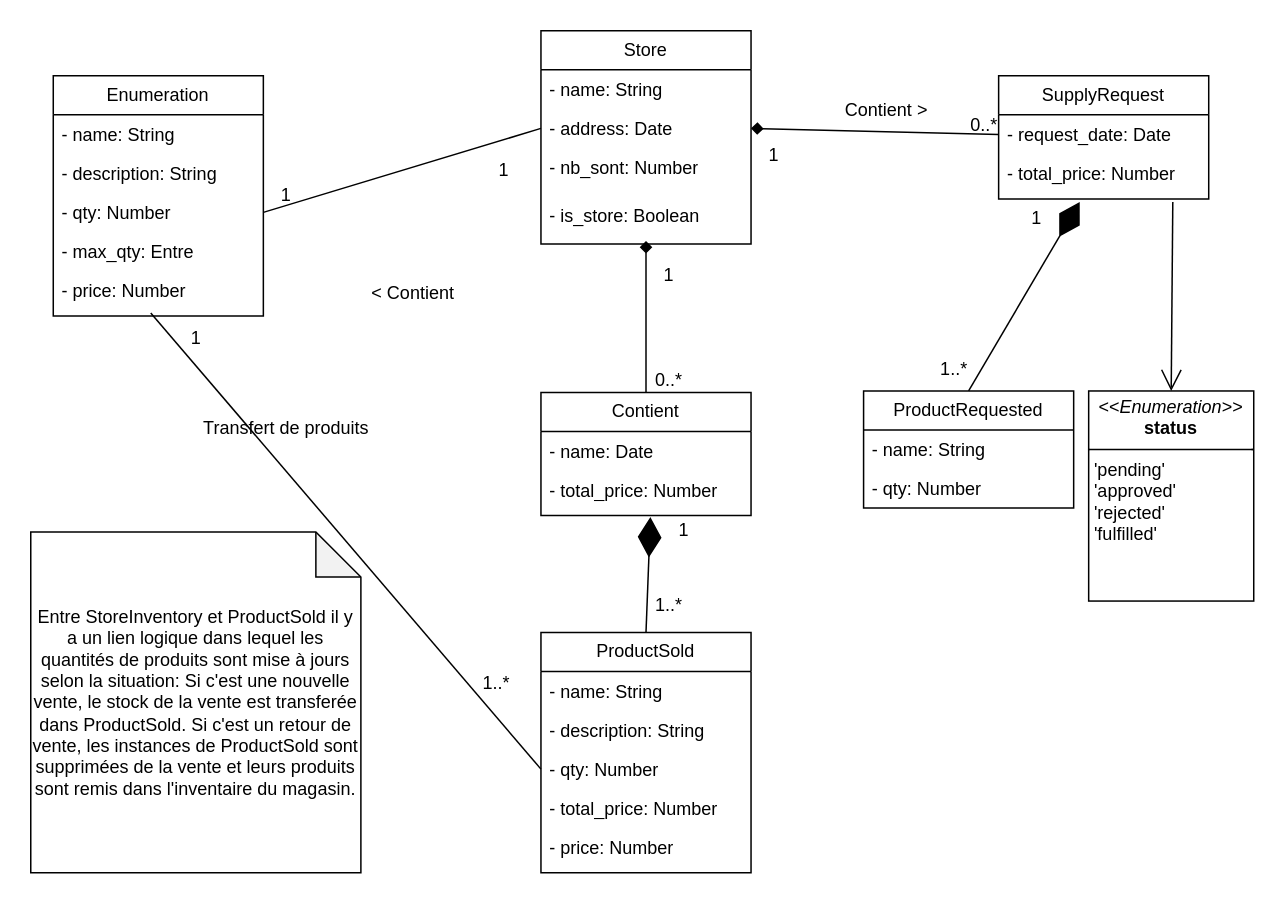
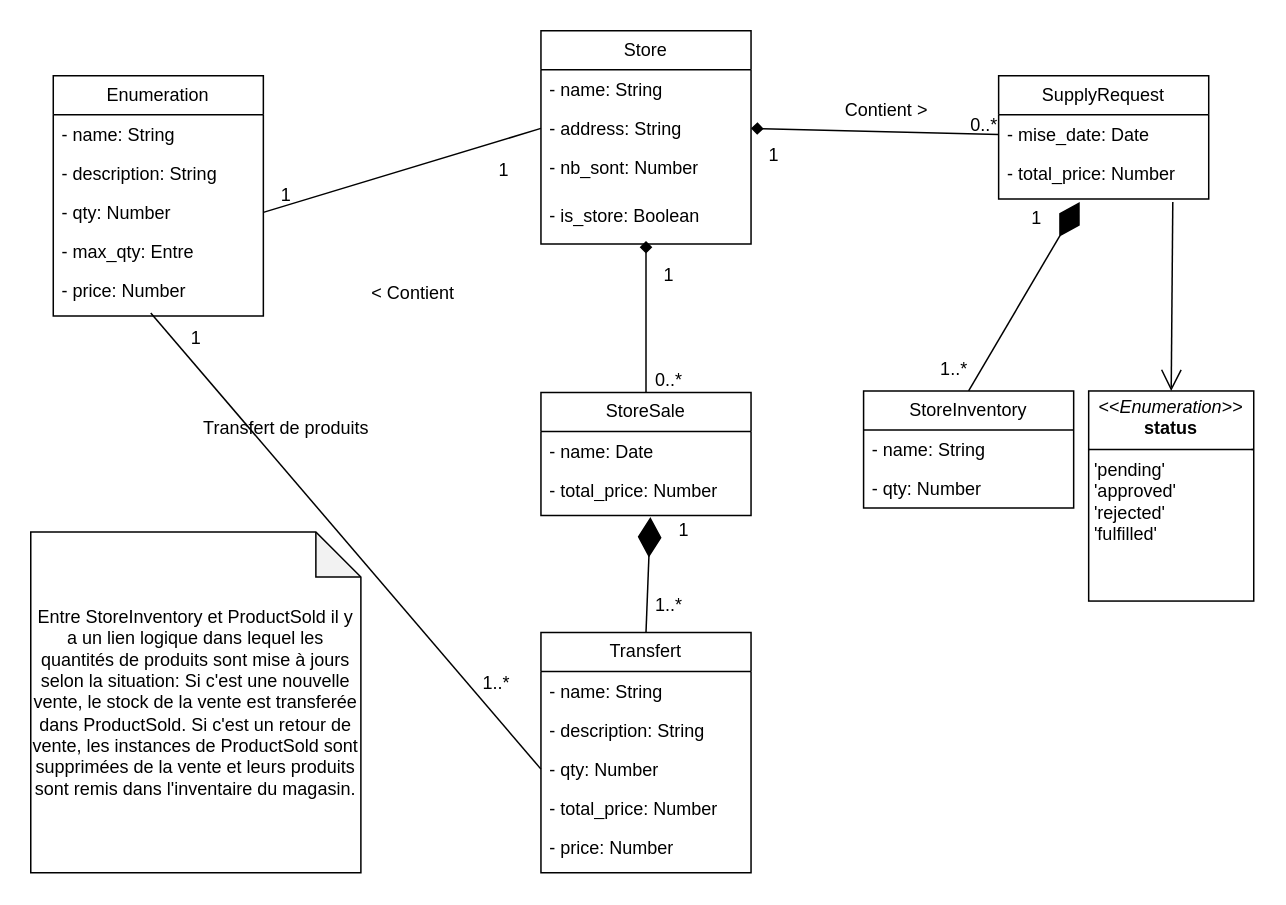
node "- address: Date": label "- address: Date" -> "- address: String"
node "- request_date: Date": label "- request_date: Date" -> "- mise_date: Date"
node "ProductRequested": label "ProductRequested" -> "StoreInventory"
node "Contient": label "Contient" -> "StoreSale"
node "ProductSold": label "ProductSold" -> "Transfert"
